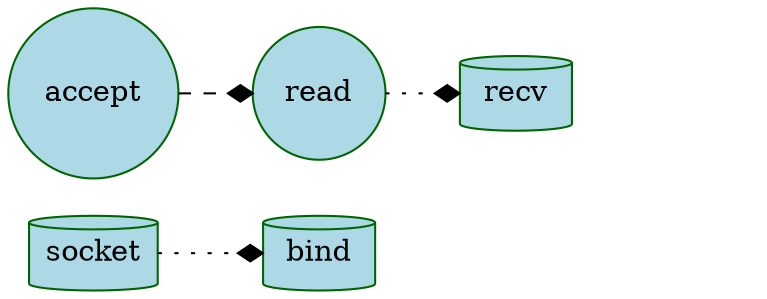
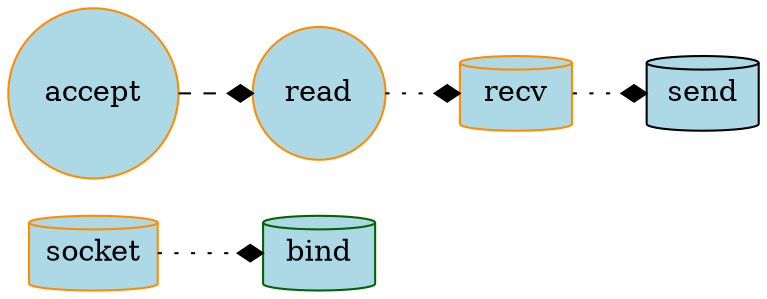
node "accept": color darkgreen -> darkorange
node "read": color darkgreen -> darkorange
node "recv": color darkgreen -> darkorange
node "send": added
node "socket": color darkgreen -> darkorange
